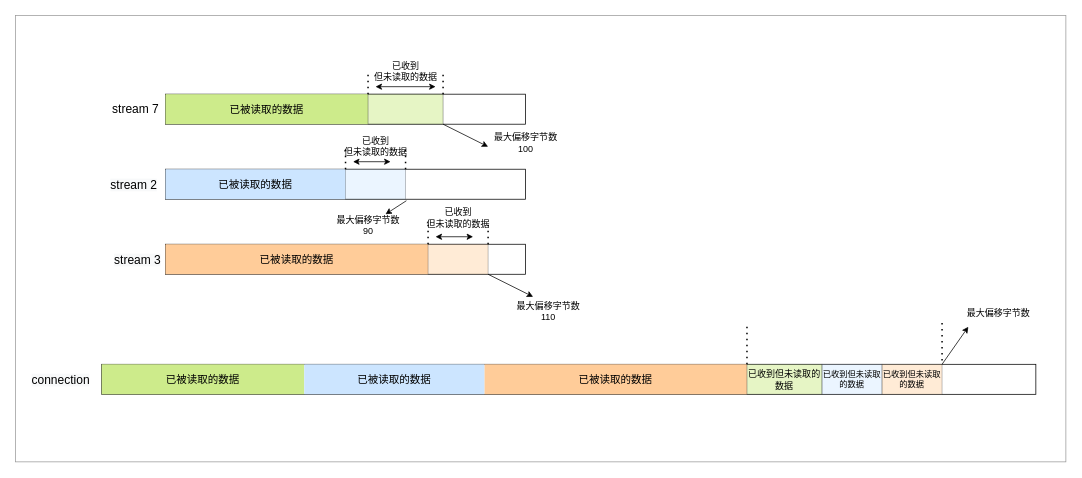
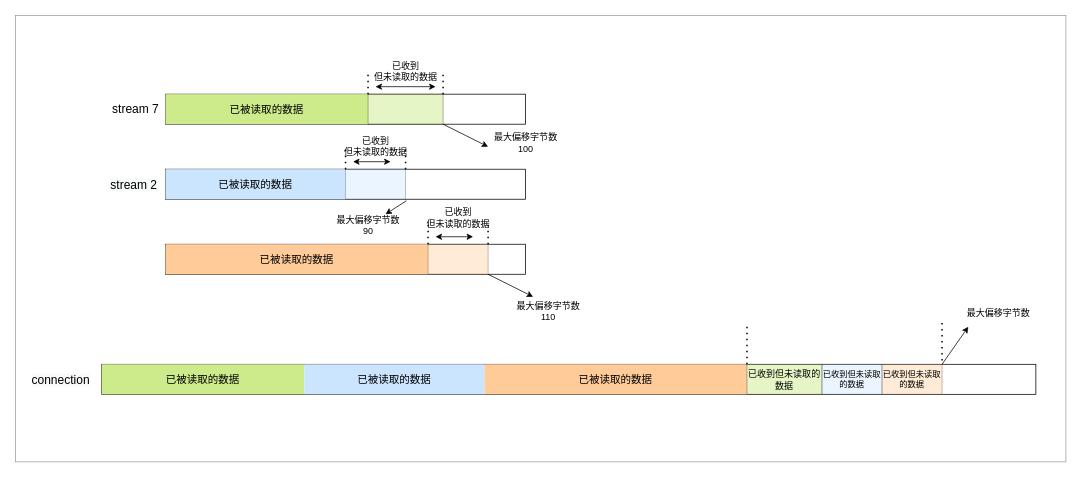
node "stream 3": removed
